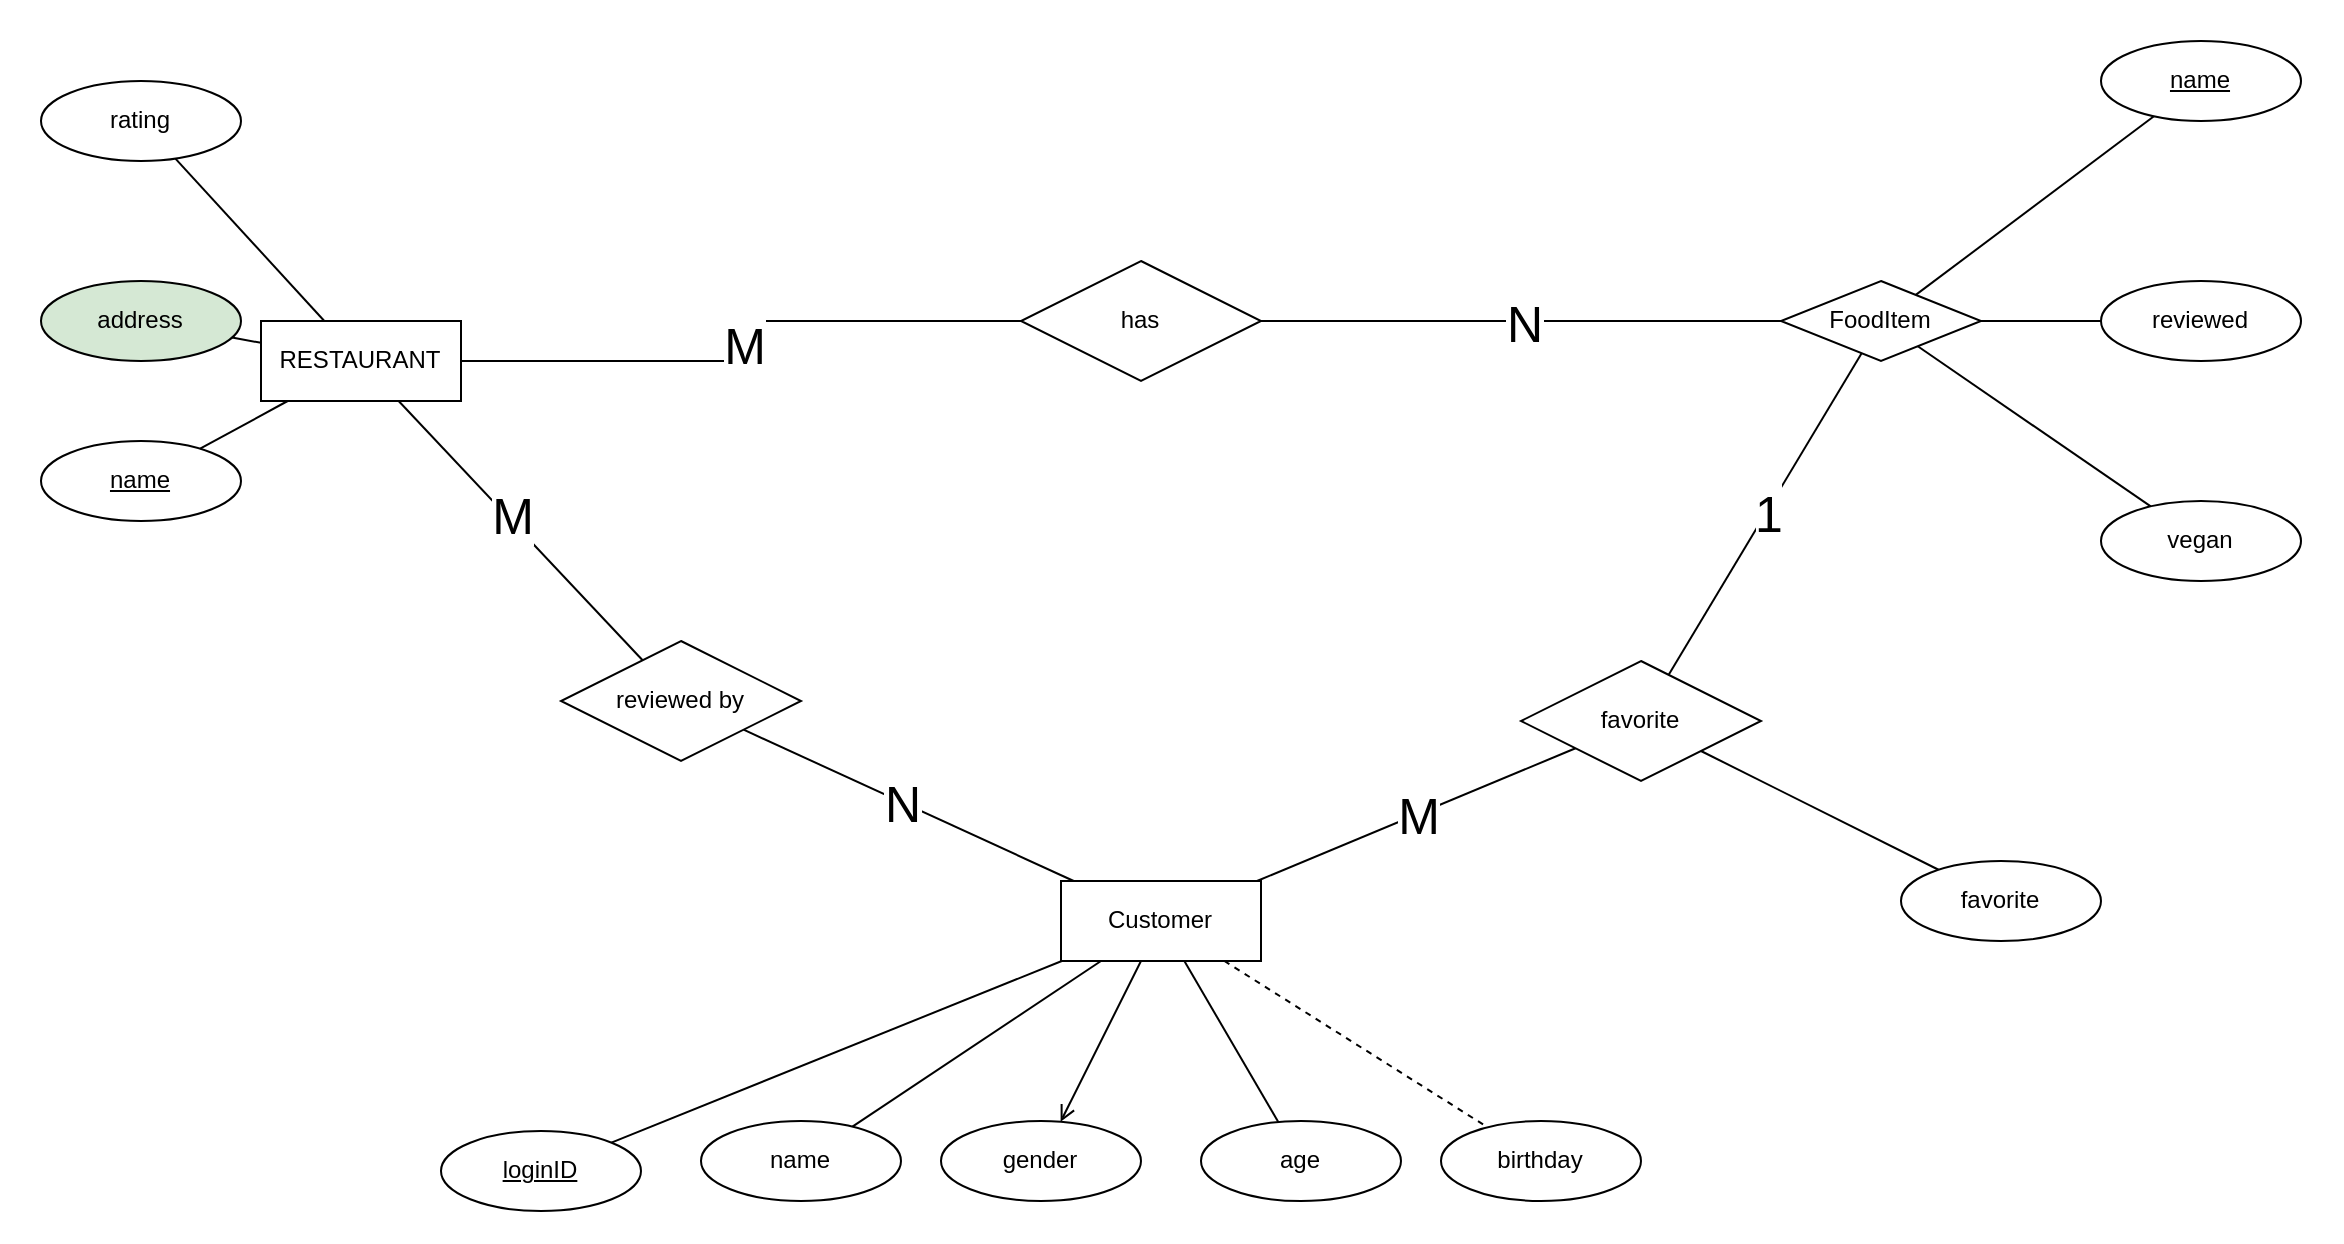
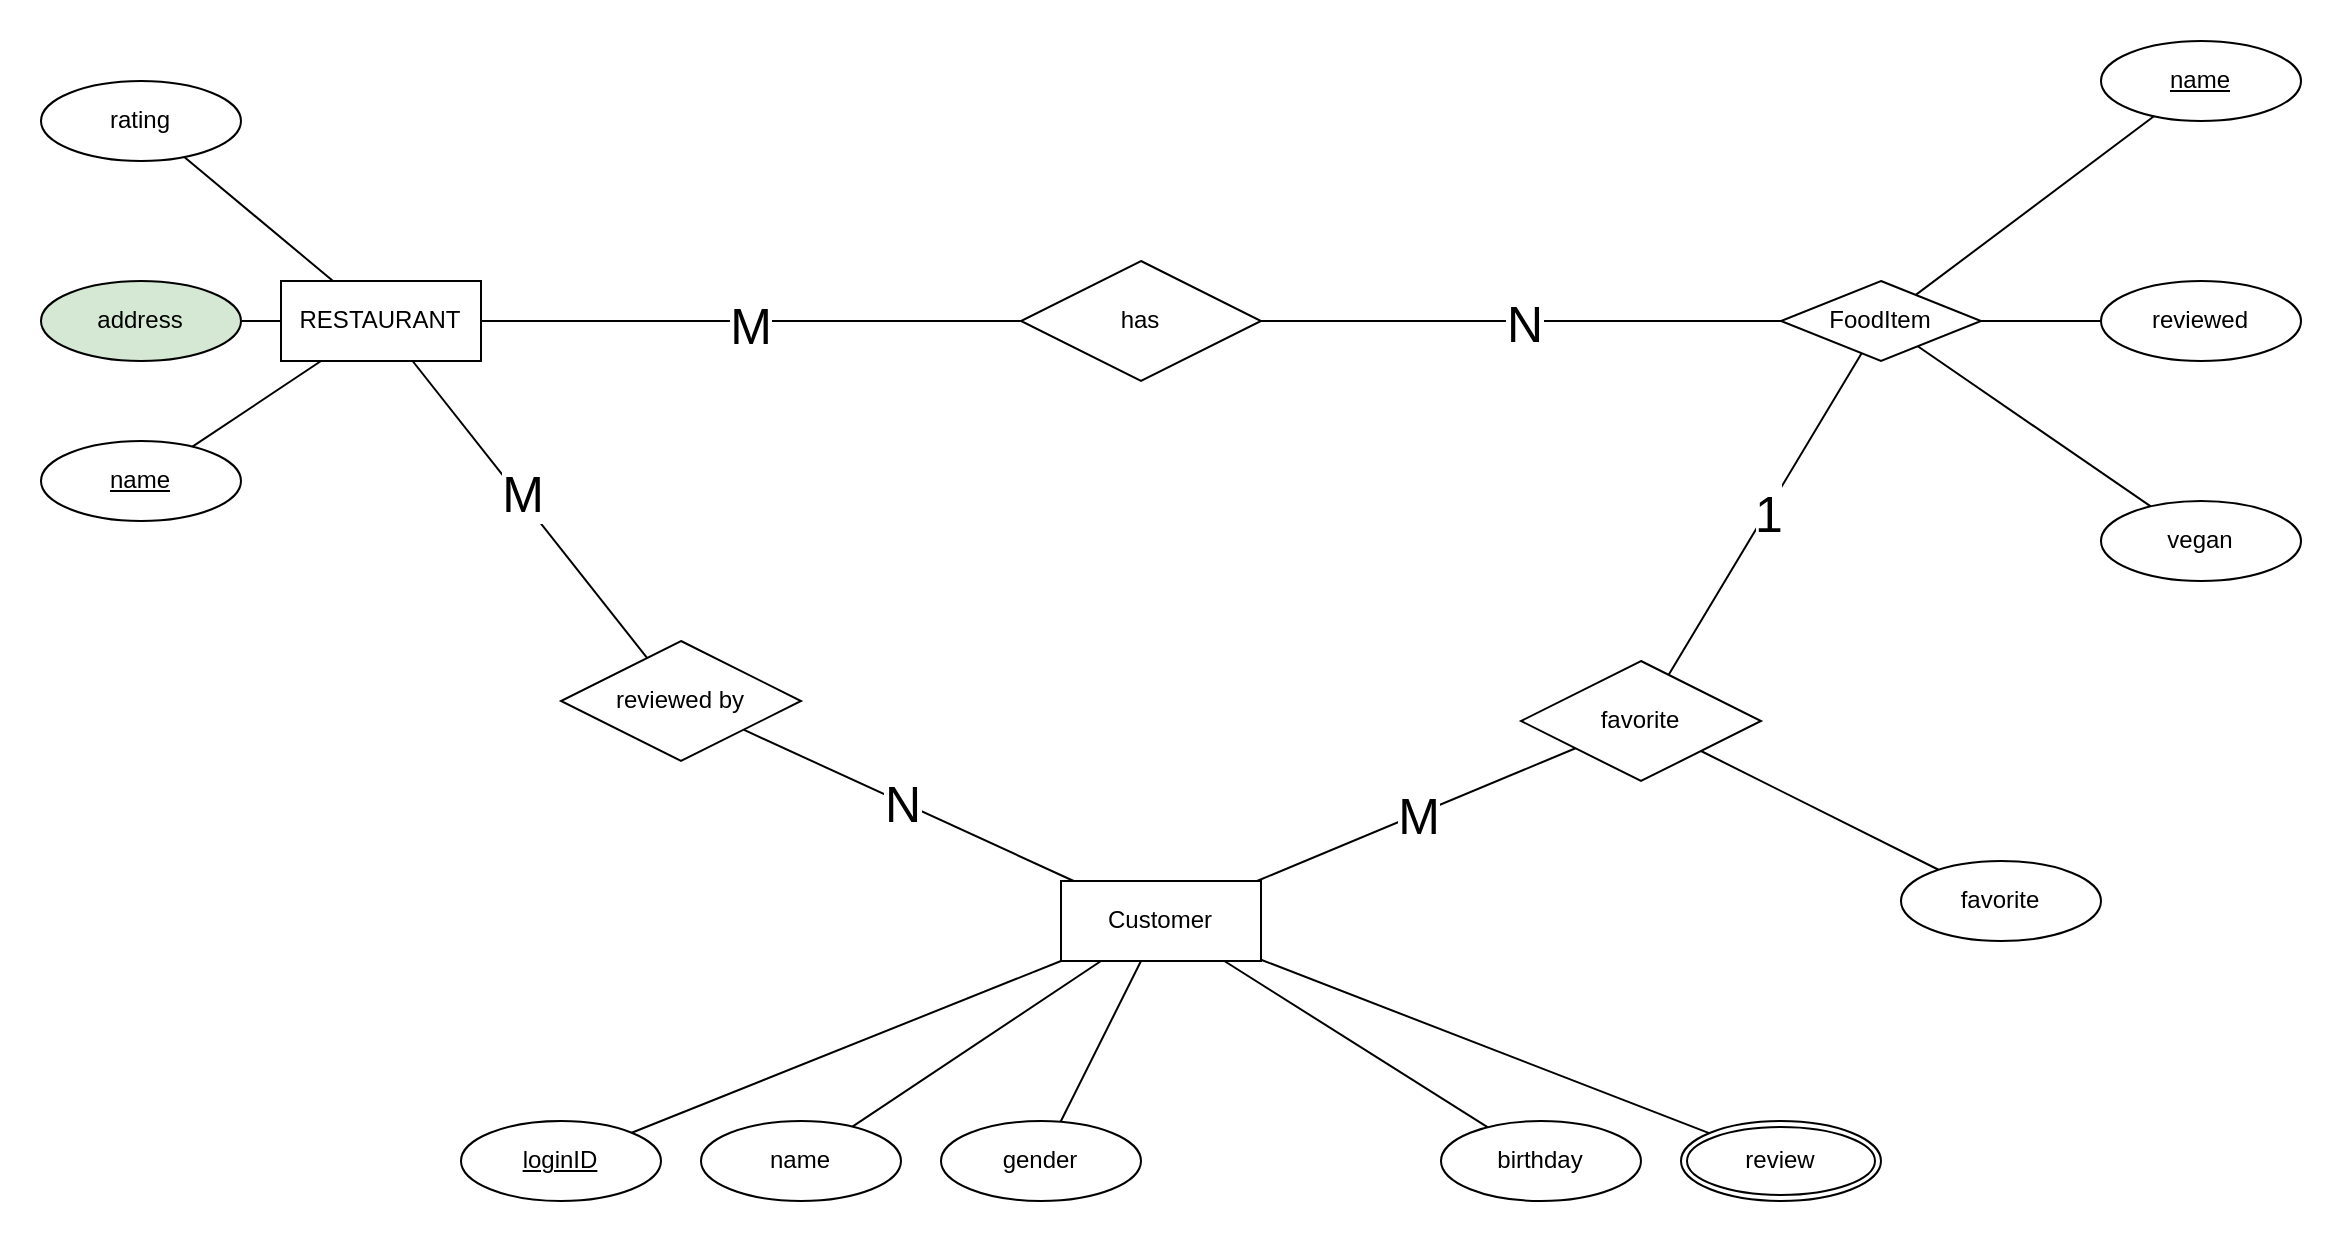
node "RESTAURANT": moved (361, 361) -> (381, 321)
edge "Customer" -- "age": removed
edge "Customer" -- "birthday": style dashed -> solid
edge "Customer" -- "review": added
edge "Customer" -> "gender": arrowhead open -> none
node "age": removed
node "review": added
node "loginID": moved (541, 1171) -> (561, 1161)
